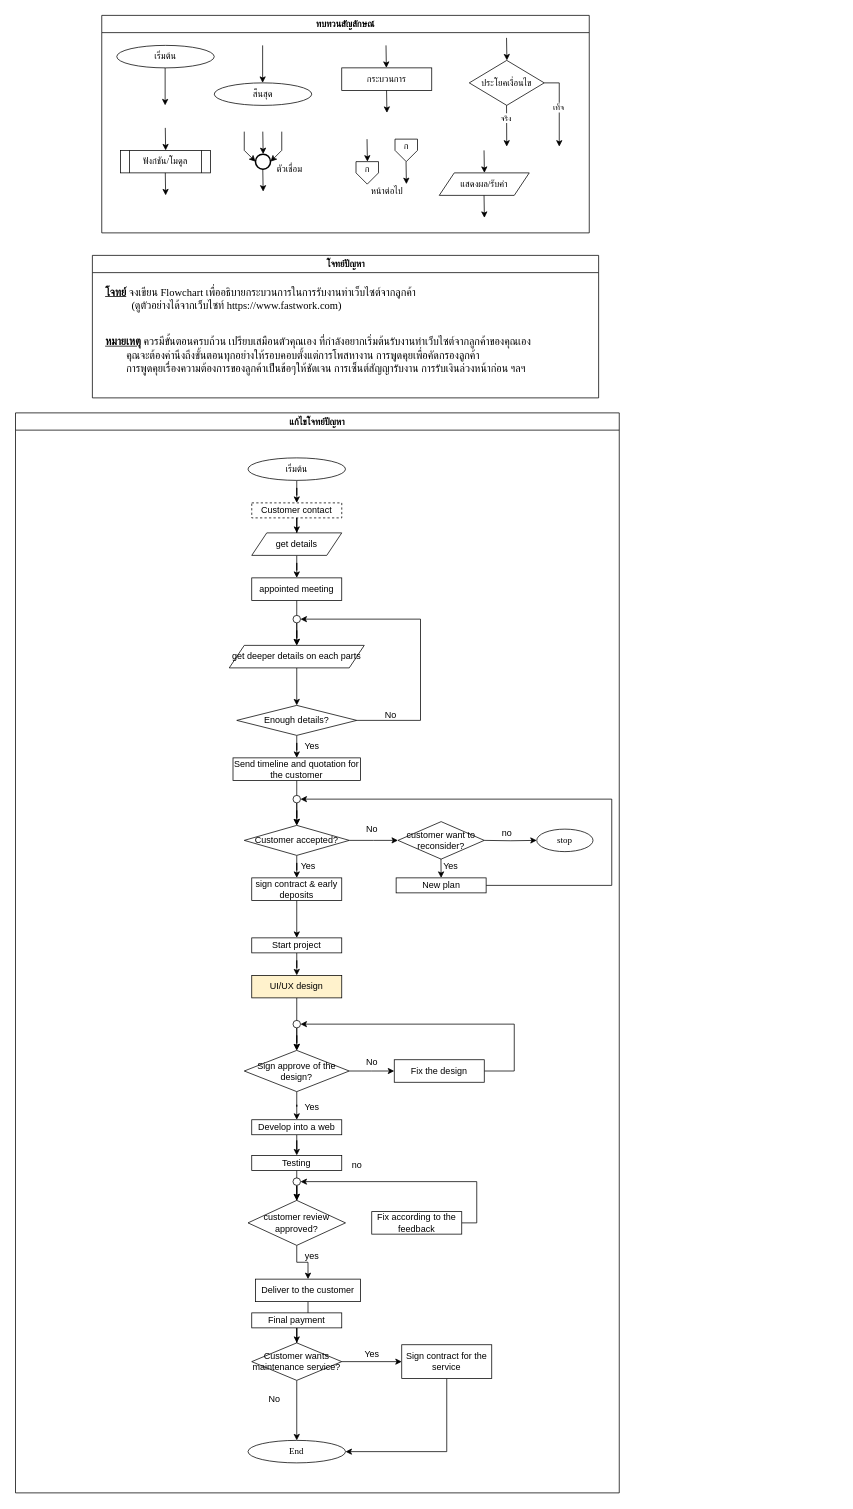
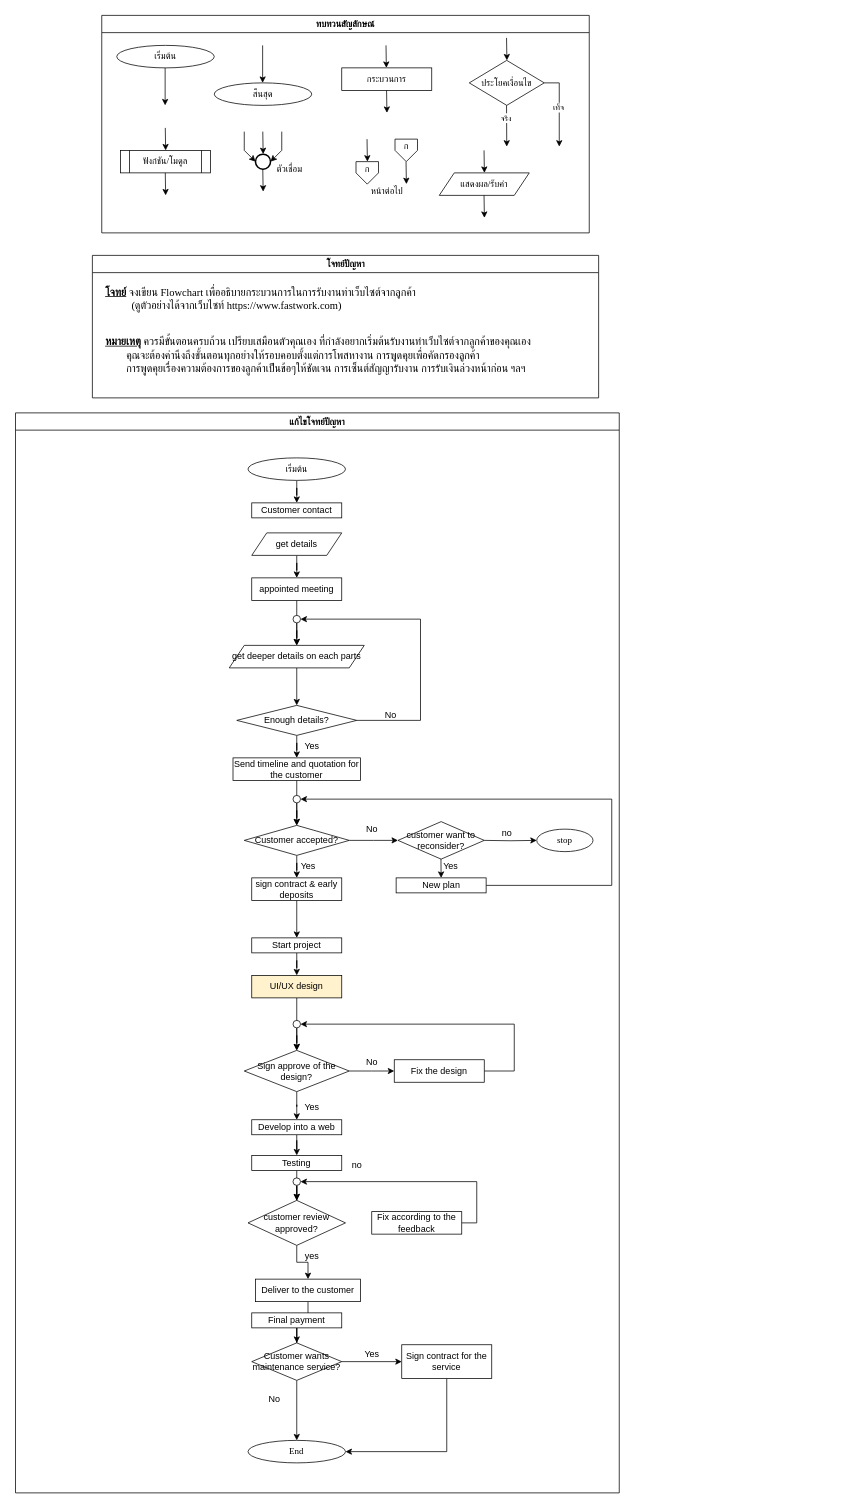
node "Customer contact": style dashed -> solid
edge "Customer contact" -> "get details": removed
